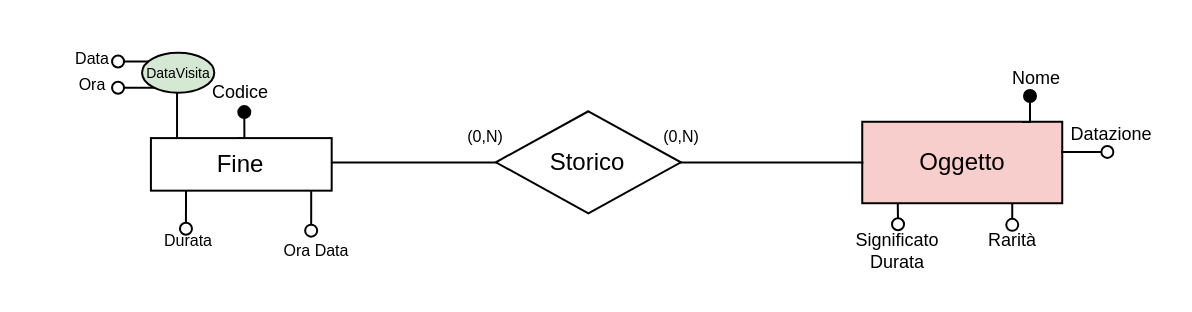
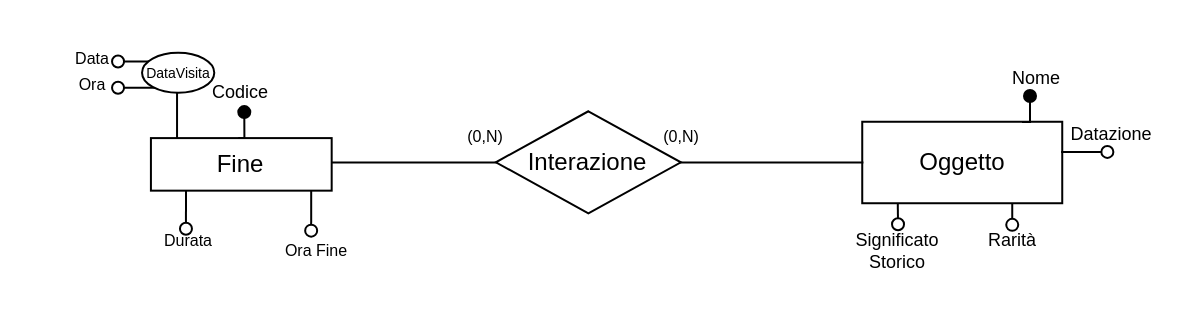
node "DataVisita": fillcolor #d5e8d4 -> #ffffff
node "Storico": label "Storico" -> "Interazione"
node "Oggetto": fillcolor #f8cecc -> #ffffff
node "Ora Data": label "Ora Data" -> "Ora Fine"
node "Significato Durata": label "Significato Durata" -> "Significato Storico"
